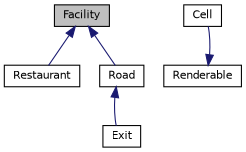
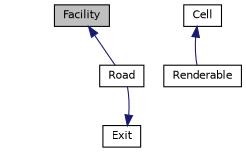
edge "Cell" -> "Renderable": reversed
node "Restaurant": removed
edge "Exit" -> "Road": reversed
